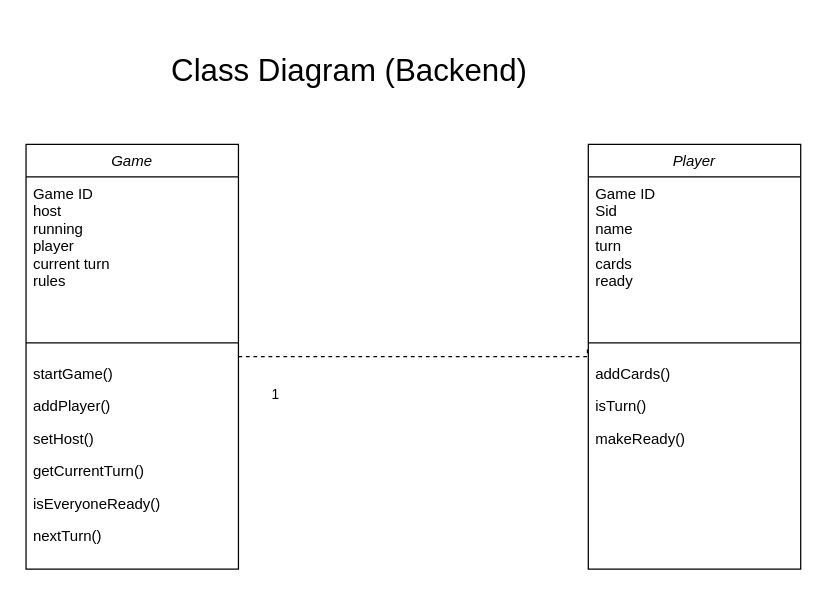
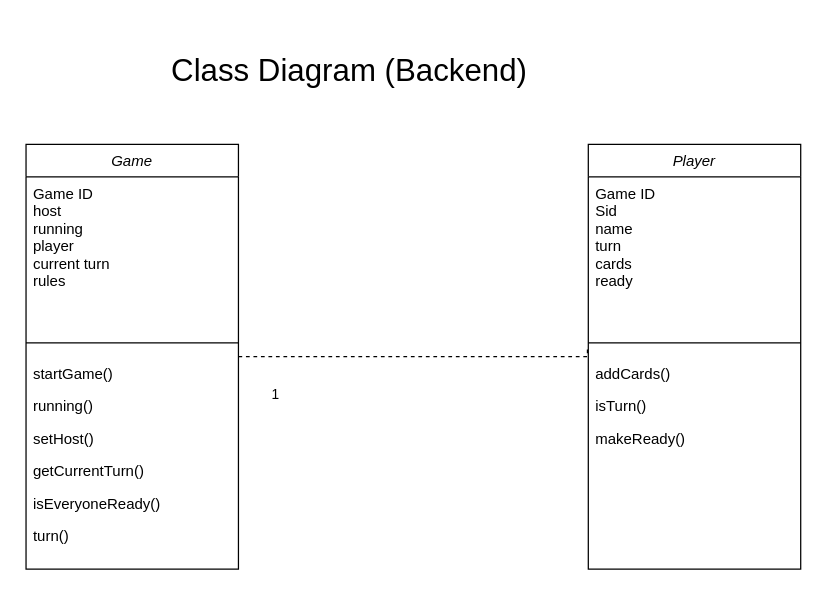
node "addPlayer()": label "addPlayer()" -> "running()"
node "nextTurn()": label "nextTurn()" -> "turn()"
